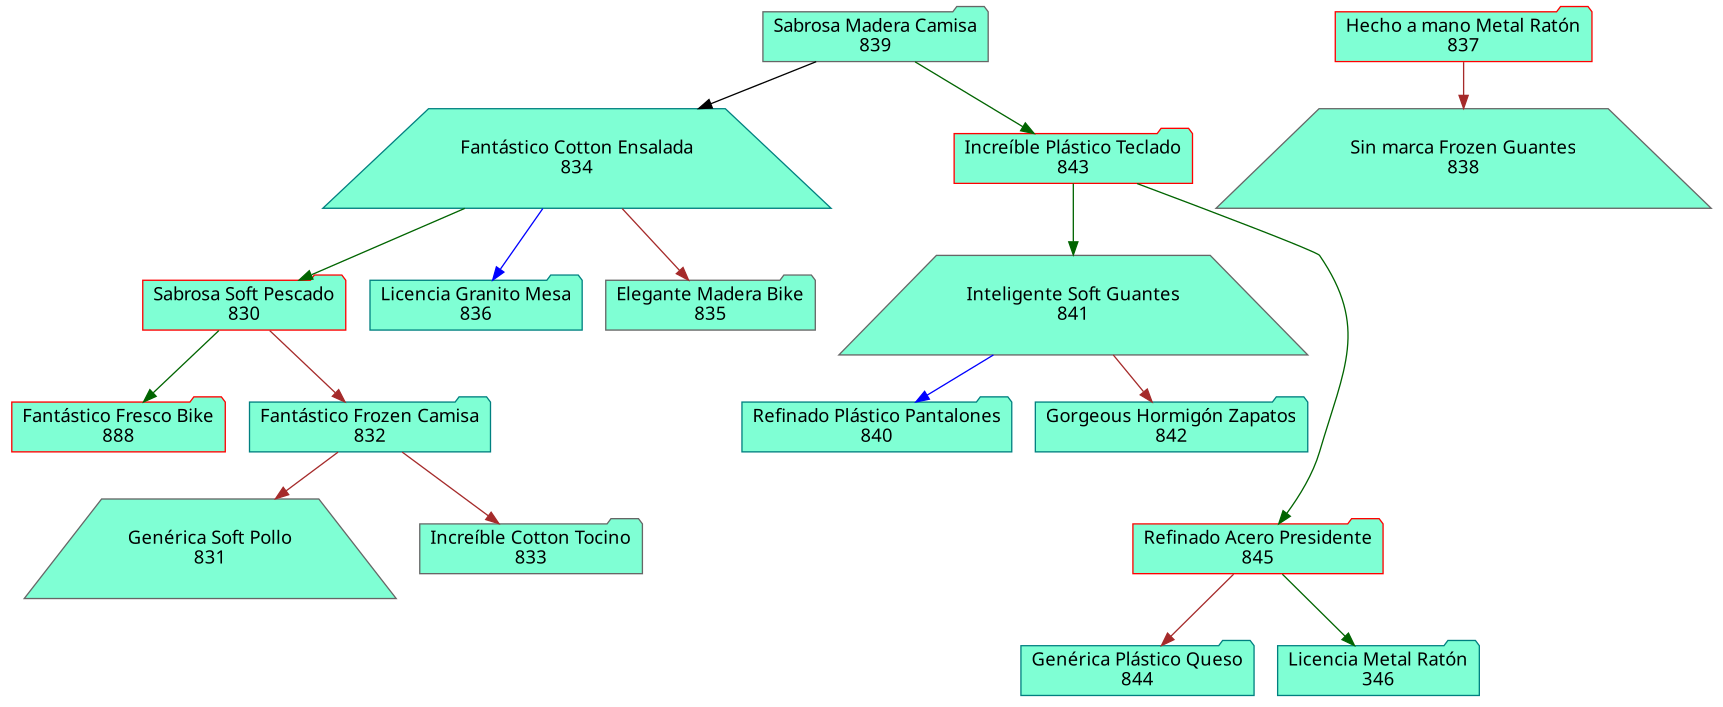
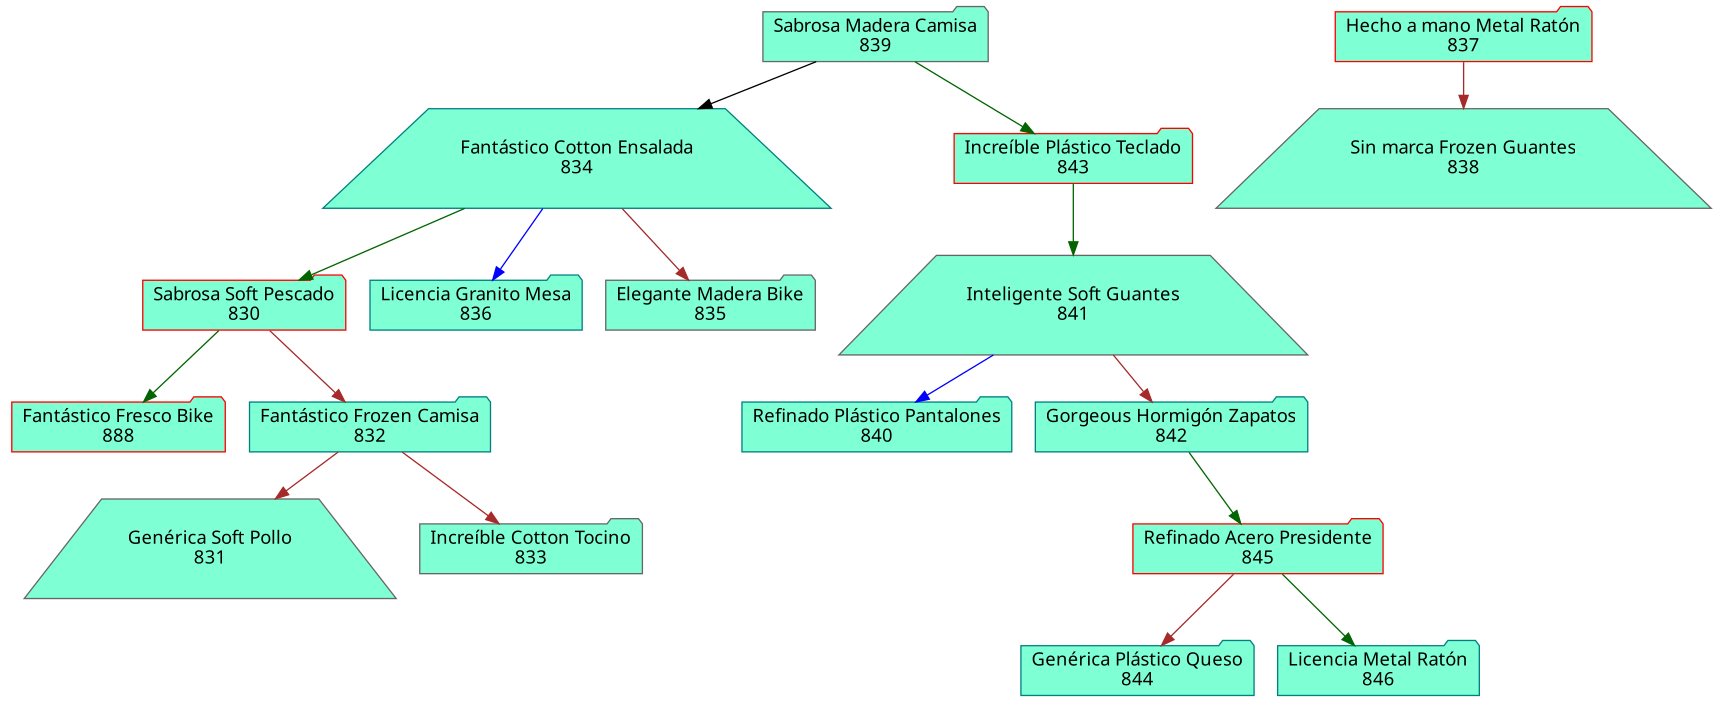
edge "Increíble Plástico Teclado 843" -> "Refinado Acero Presidente 845": now "Gorgeous Hormigón Zapatos 842" -> "Refinado Acero Presidente 845"
node "Licencia Metal Ratón 346": label "Licencia Metal Ratón 346" -> "Licencia Metal Ratón 846"
